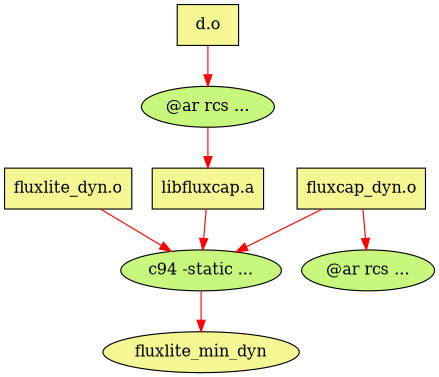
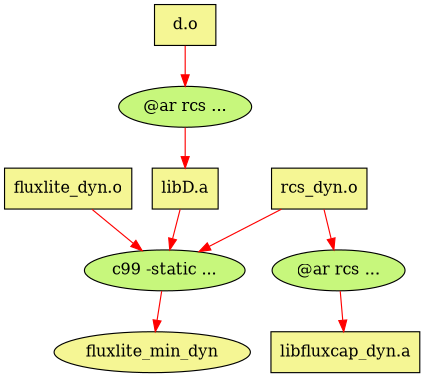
node "libfluxcap.a": label "libfluxcap.a" -> "libD.a"
node "fluxcap_dyn.o": label "fluxcap_dyn.o" -> "rcs_dyn.o"
node "c94 -static ...": label "c94 -static ..." -> "c99 -static ..."
node "libfluxcap_dyn.a": added
